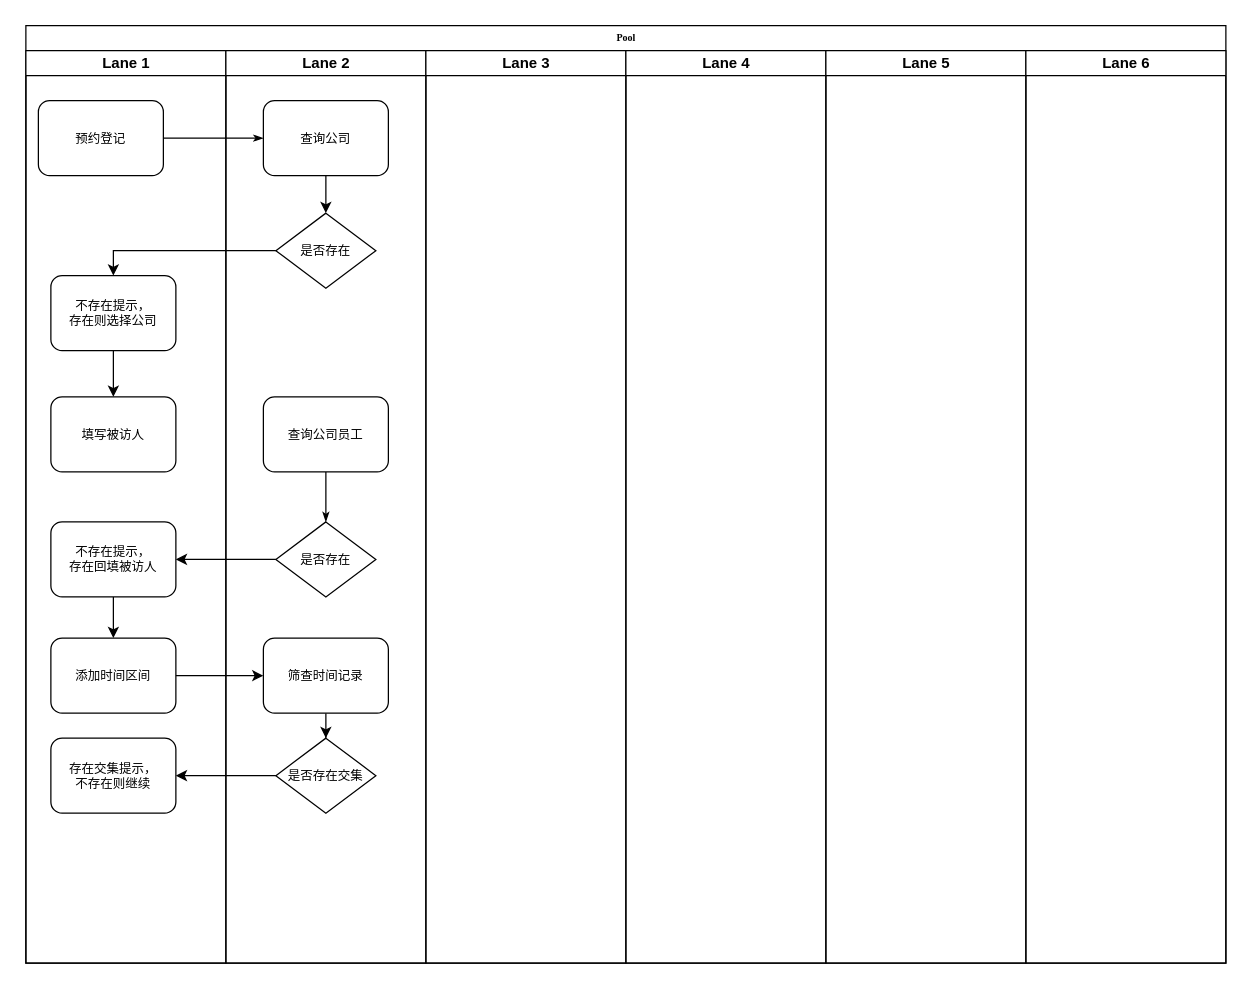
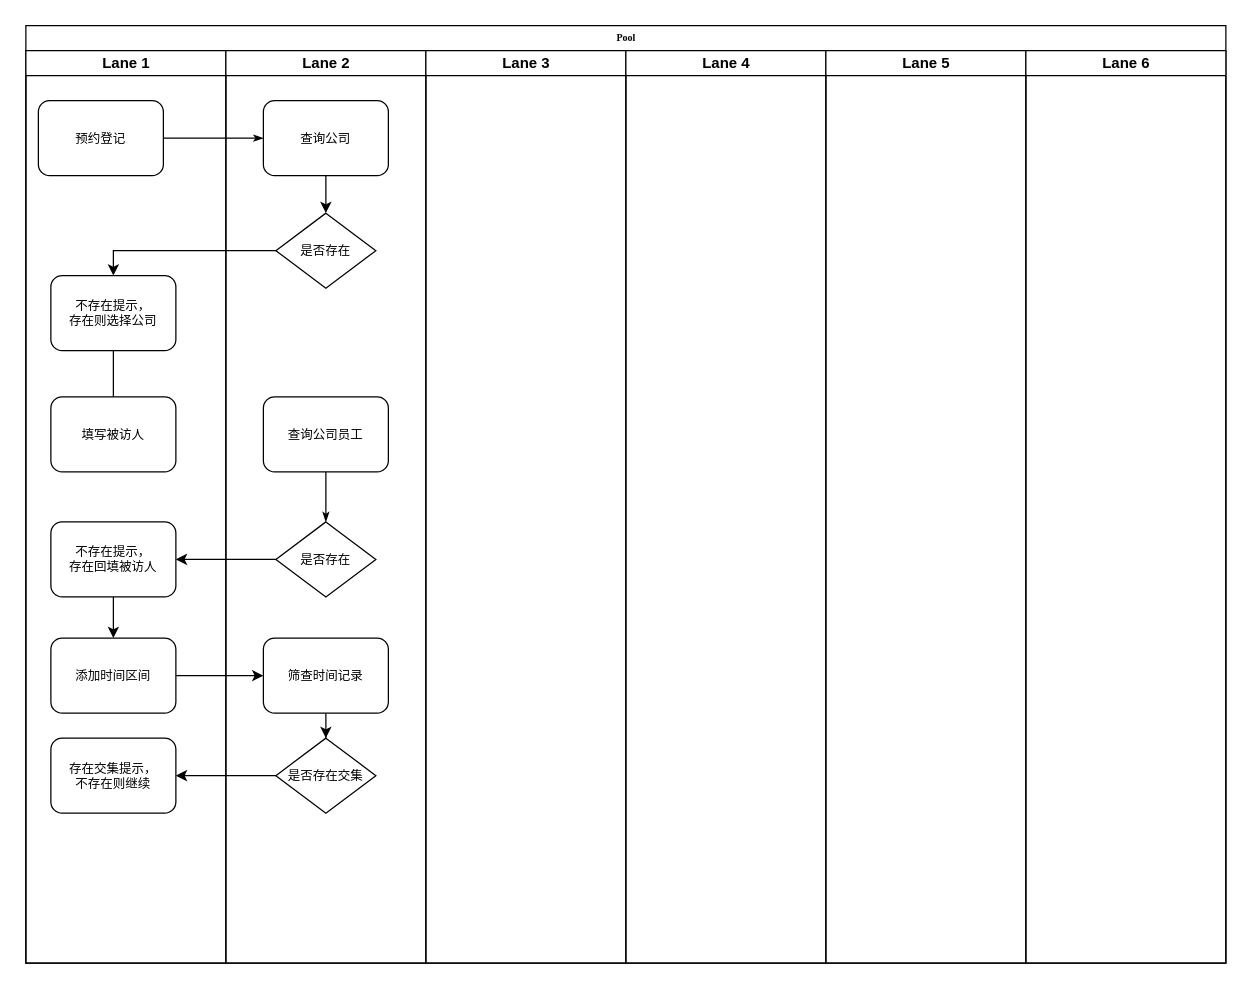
edge "不存在提示， 存在则选择公司" -> "填写被访人": arrowhead classic -> none
